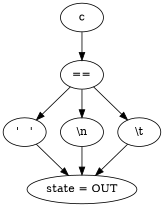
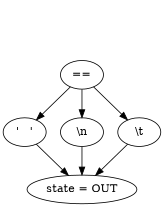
node "c": removed
